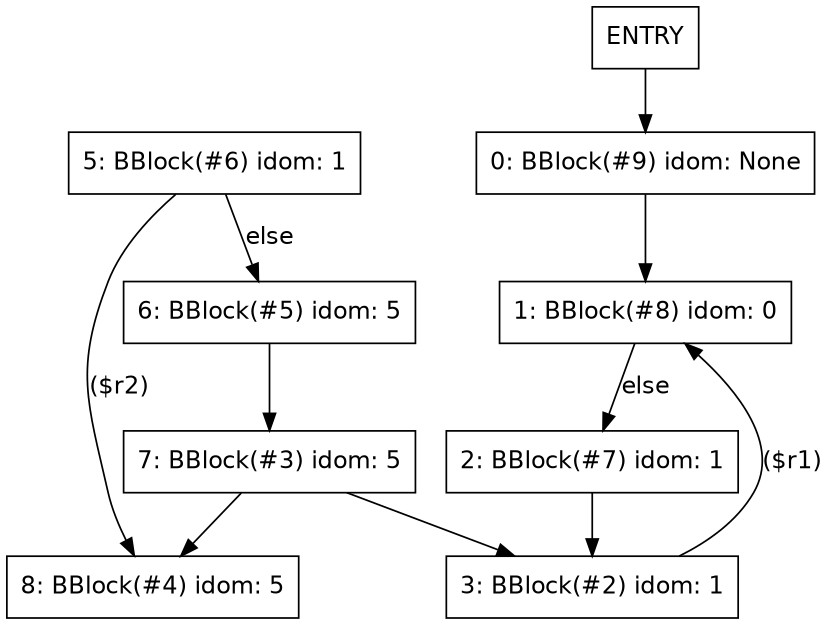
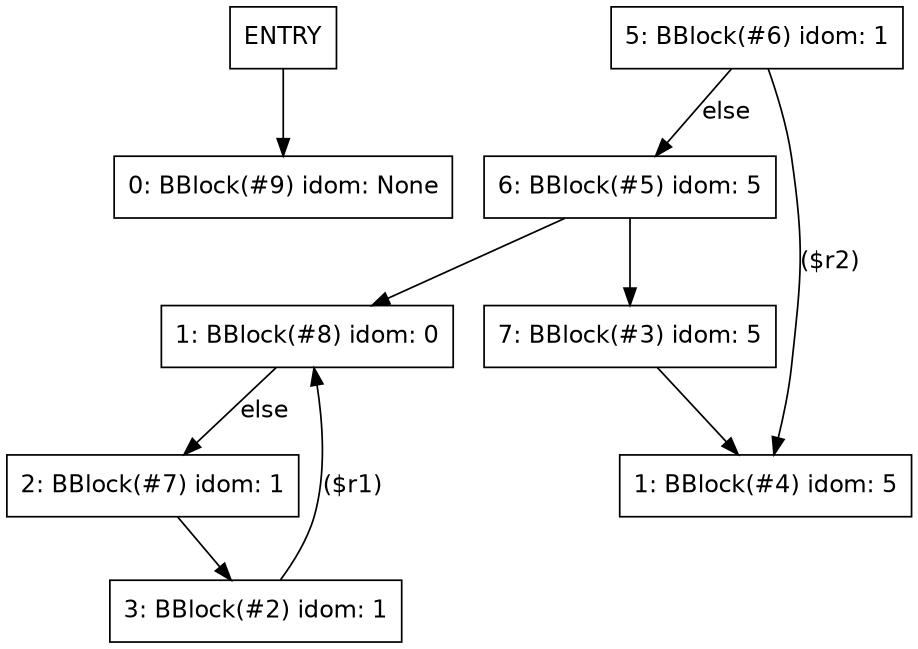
edge "0: BBlock(#9) idom: None" -> "1: BBlock(#8) idom: 0": now "6: BBlock(#5) idom: 5" -> "1: BBlock(#8) idom: 0"
edge "7: BBlock(#3) idom: 5" -> "3: BBlock(#2) idom: 1": removed
node "8: BBlock(#4) idom: 5": label "8: BBlock(#4) idom: 5" -> "1: BBlock(#4) idom: 5"
